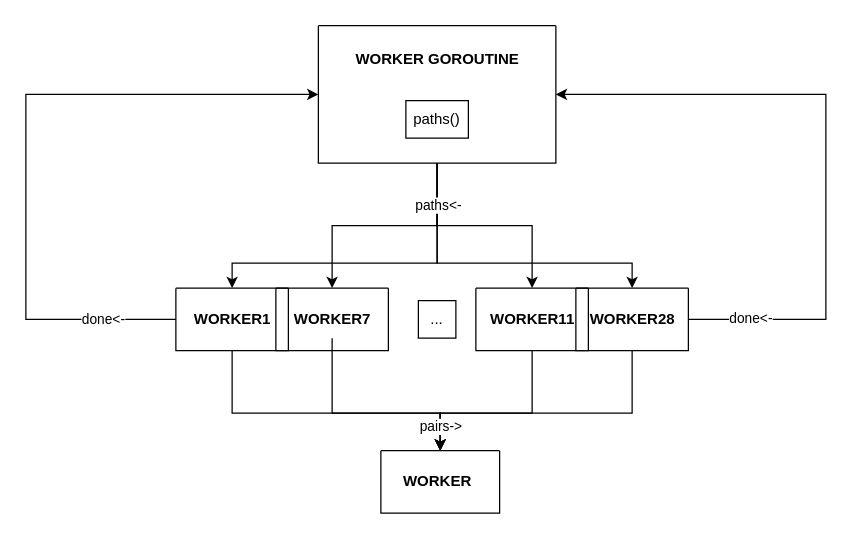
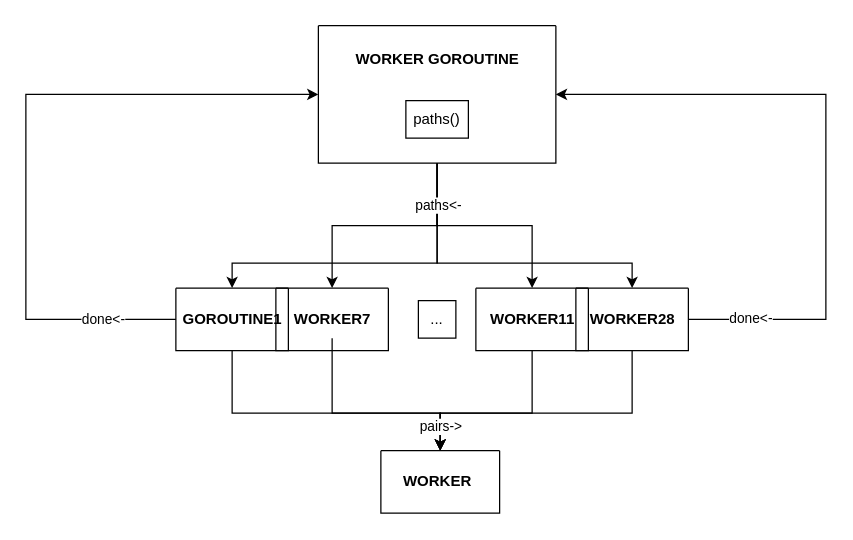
node "WORKER1": label "WORKER1" -> "GOROUTINE1"
